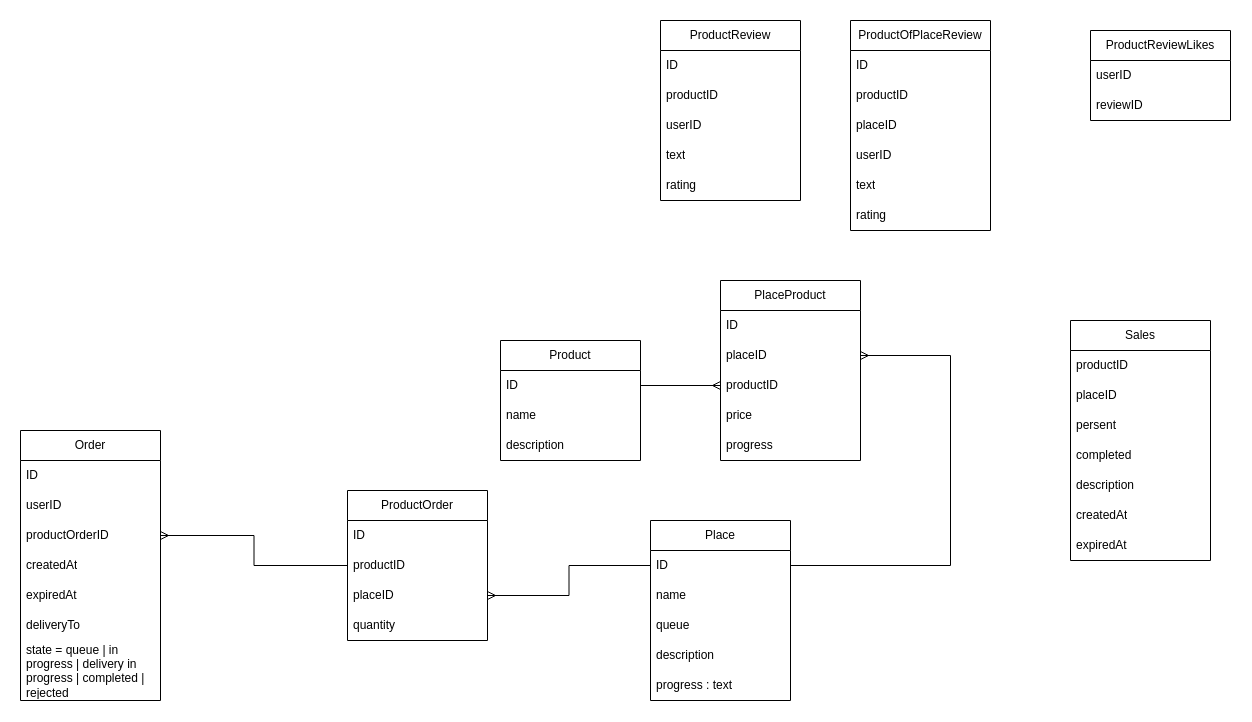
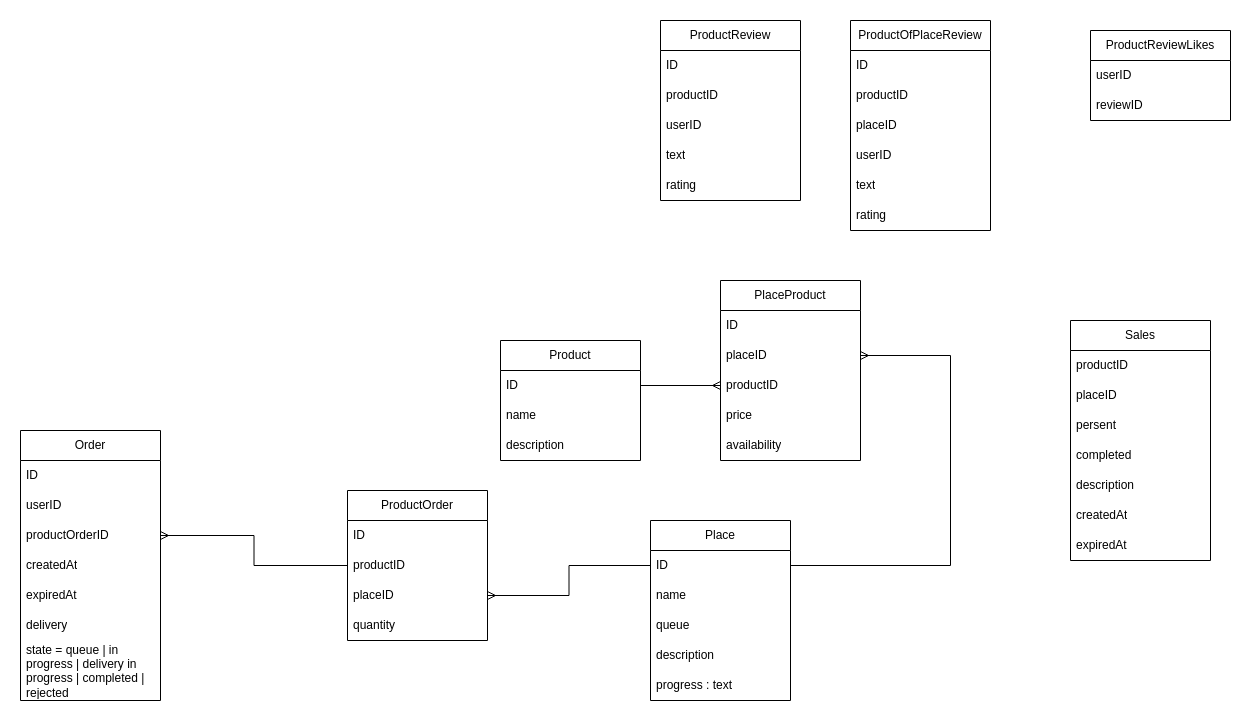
node "progress": label "progress" -> "availability"
node "deliveryTo": label "deliveryTo" -> "delivery"
